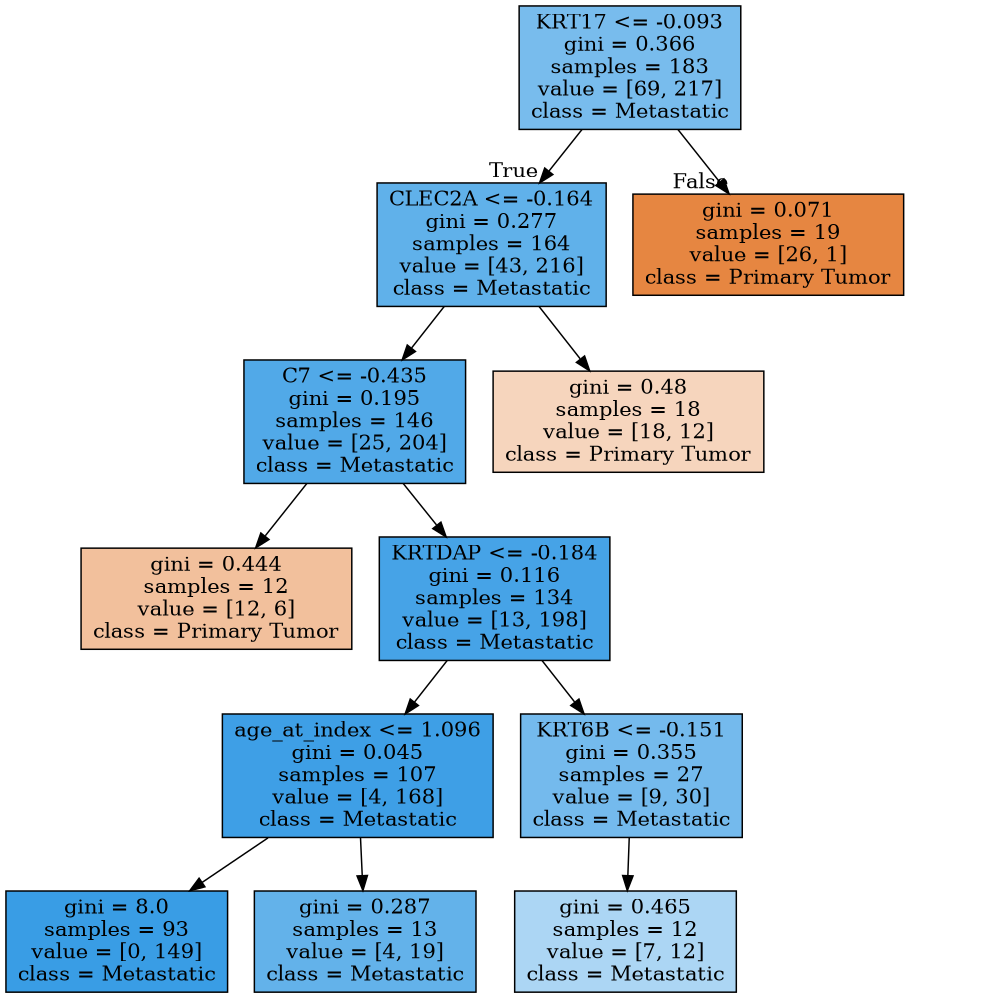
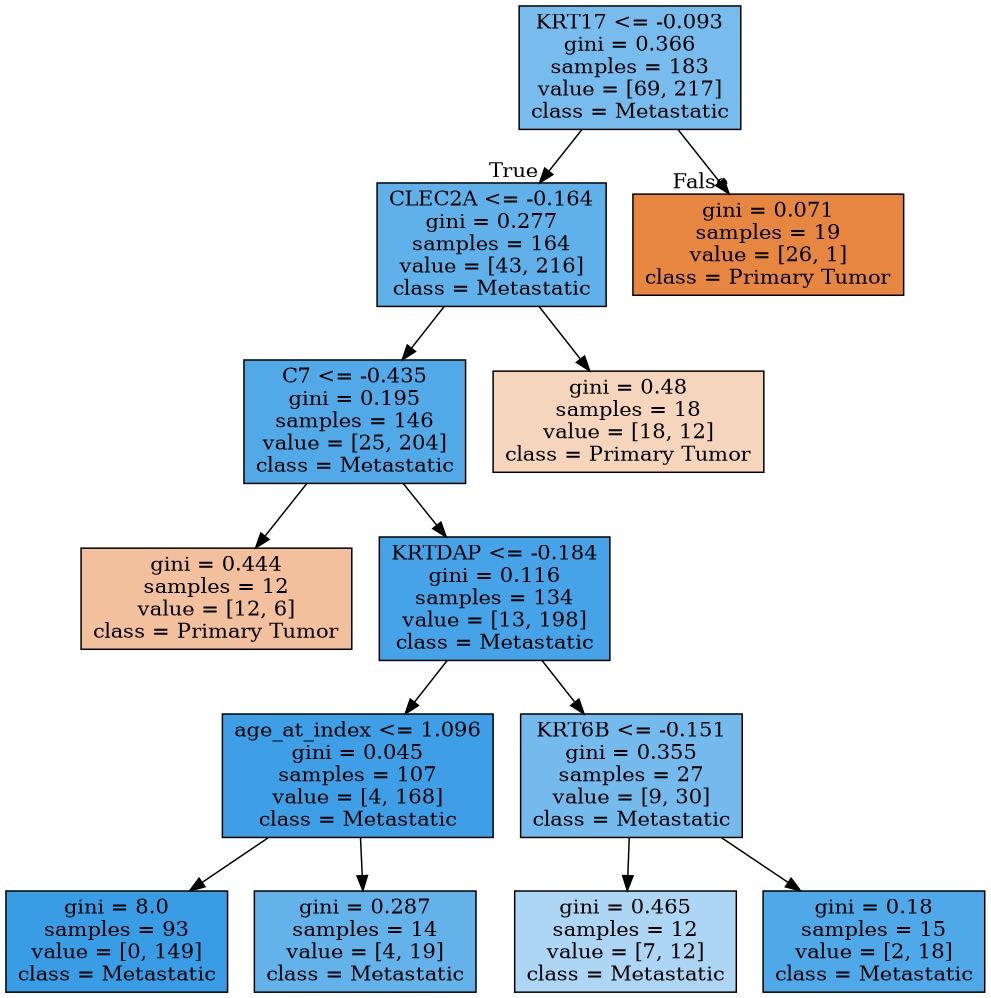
node "gini = 0.287 samples = 13 value = [4, 19] class = Metastatic": label "gini = 0.287 samples = 13 value = [4, 19] class = Metastatic" -> "gini = 0.287 samples = 14 value = [4, 19] class = Metastatic"
node "gini = 0.18 samples = 15 value = [2, 18] class = Metastatic": added
